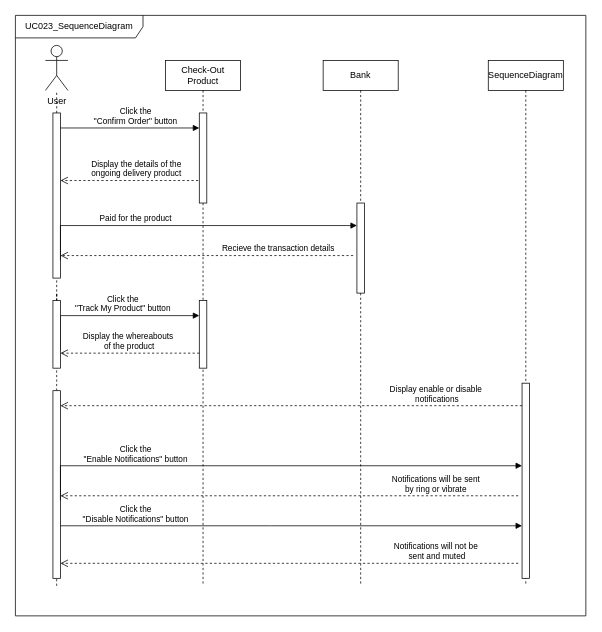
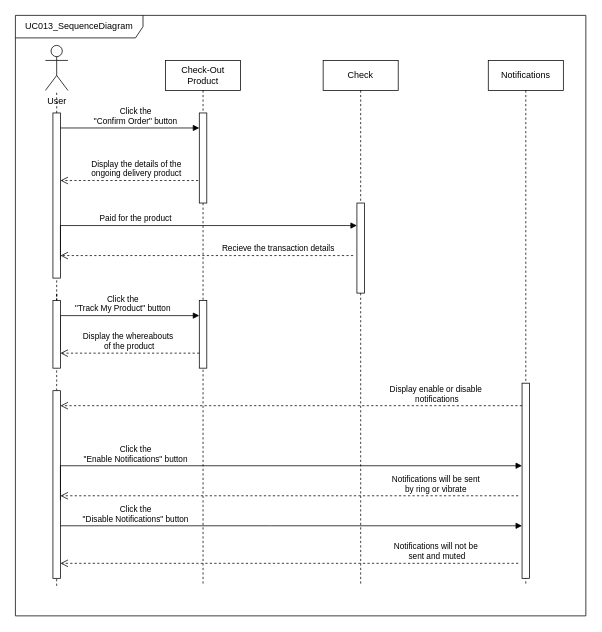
node "UC023_SequenceDiagram": label "UC023_SequenceDiagram" -> "UC013_SequenceDiagram"
node "Bank": label "Bank" -> "Check"
node "SequenceDiagram": label "SequenceDiagram" -> "Notifications"
